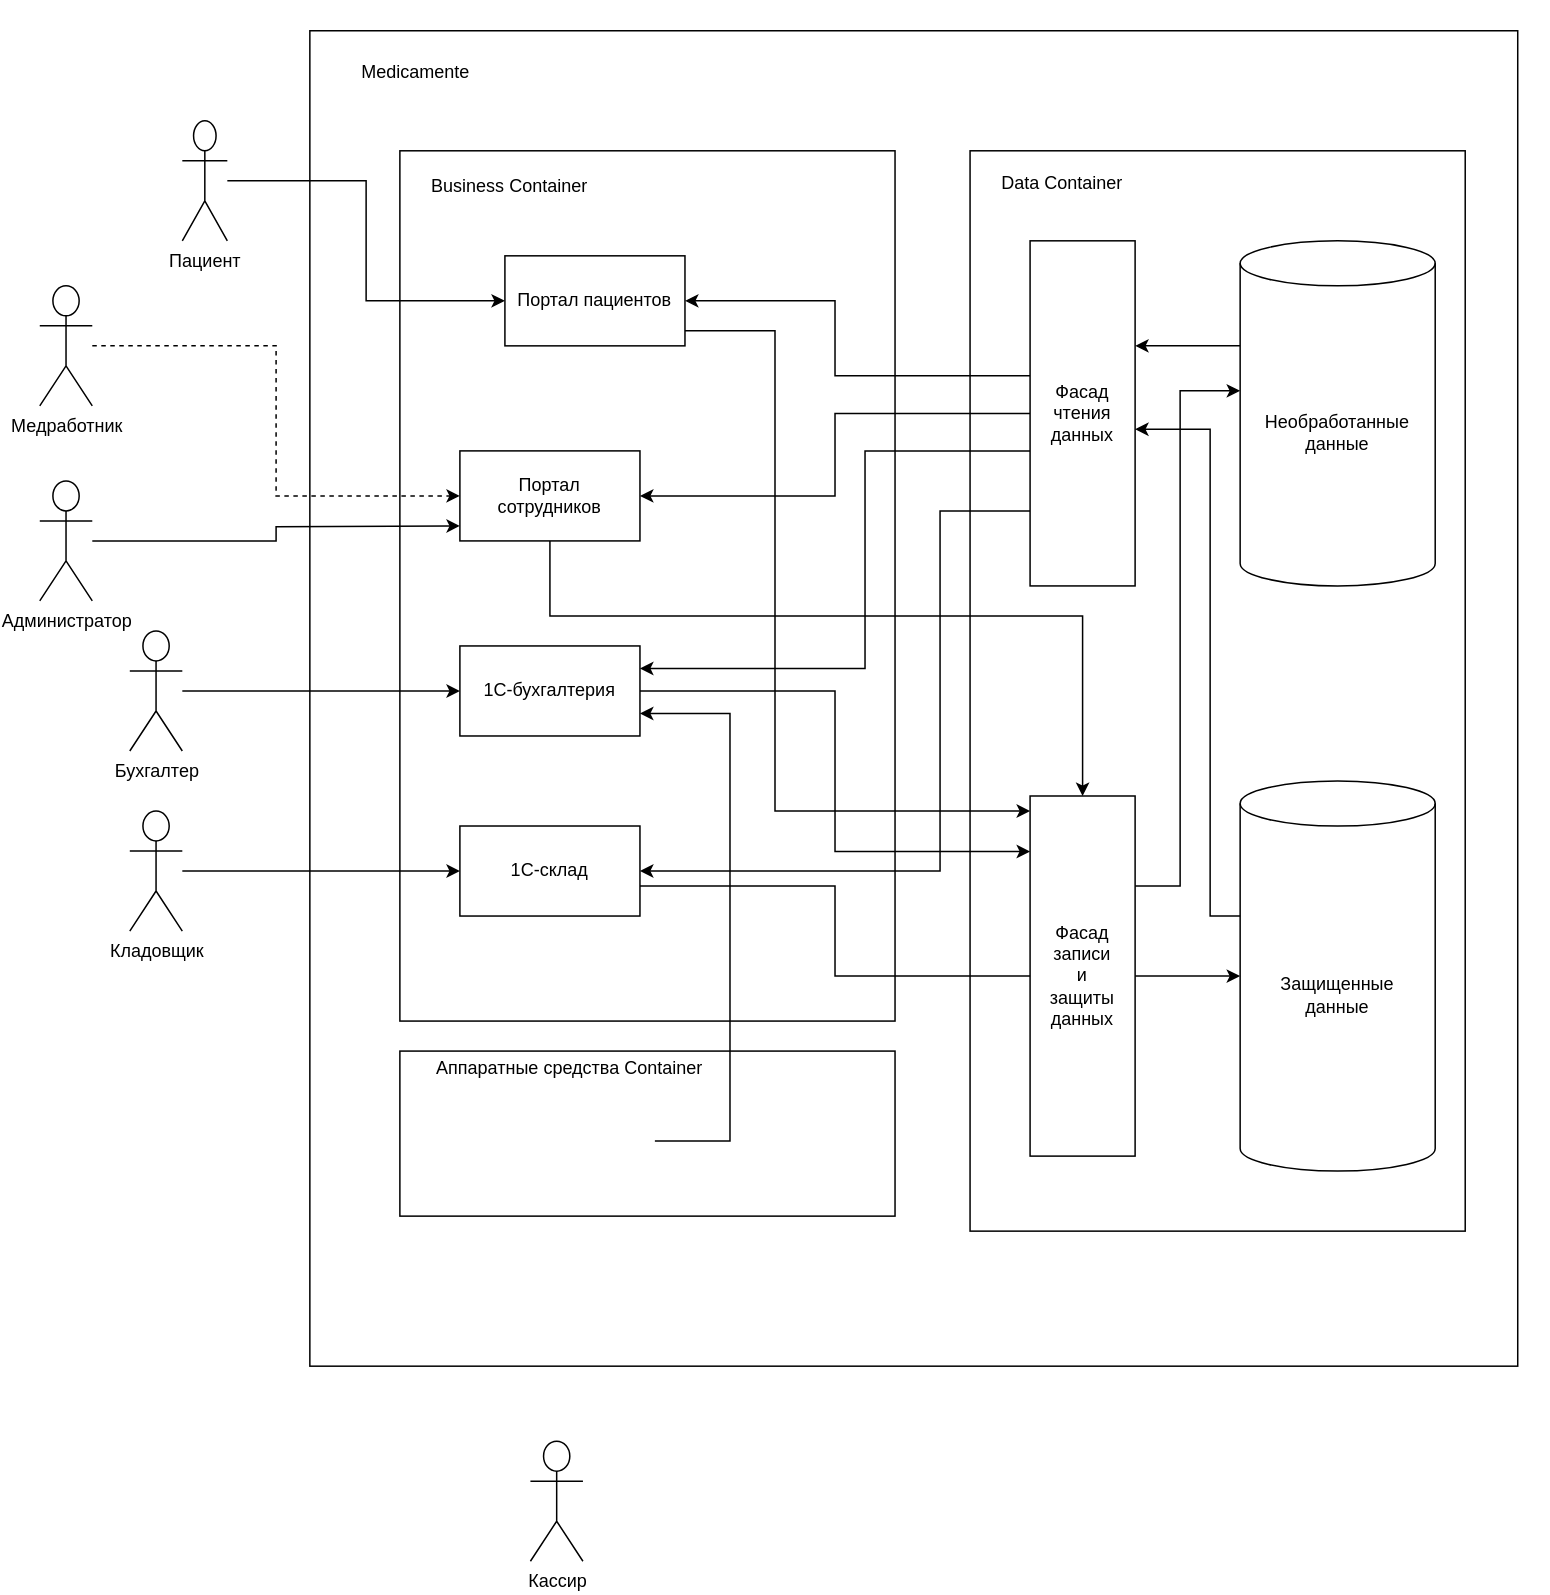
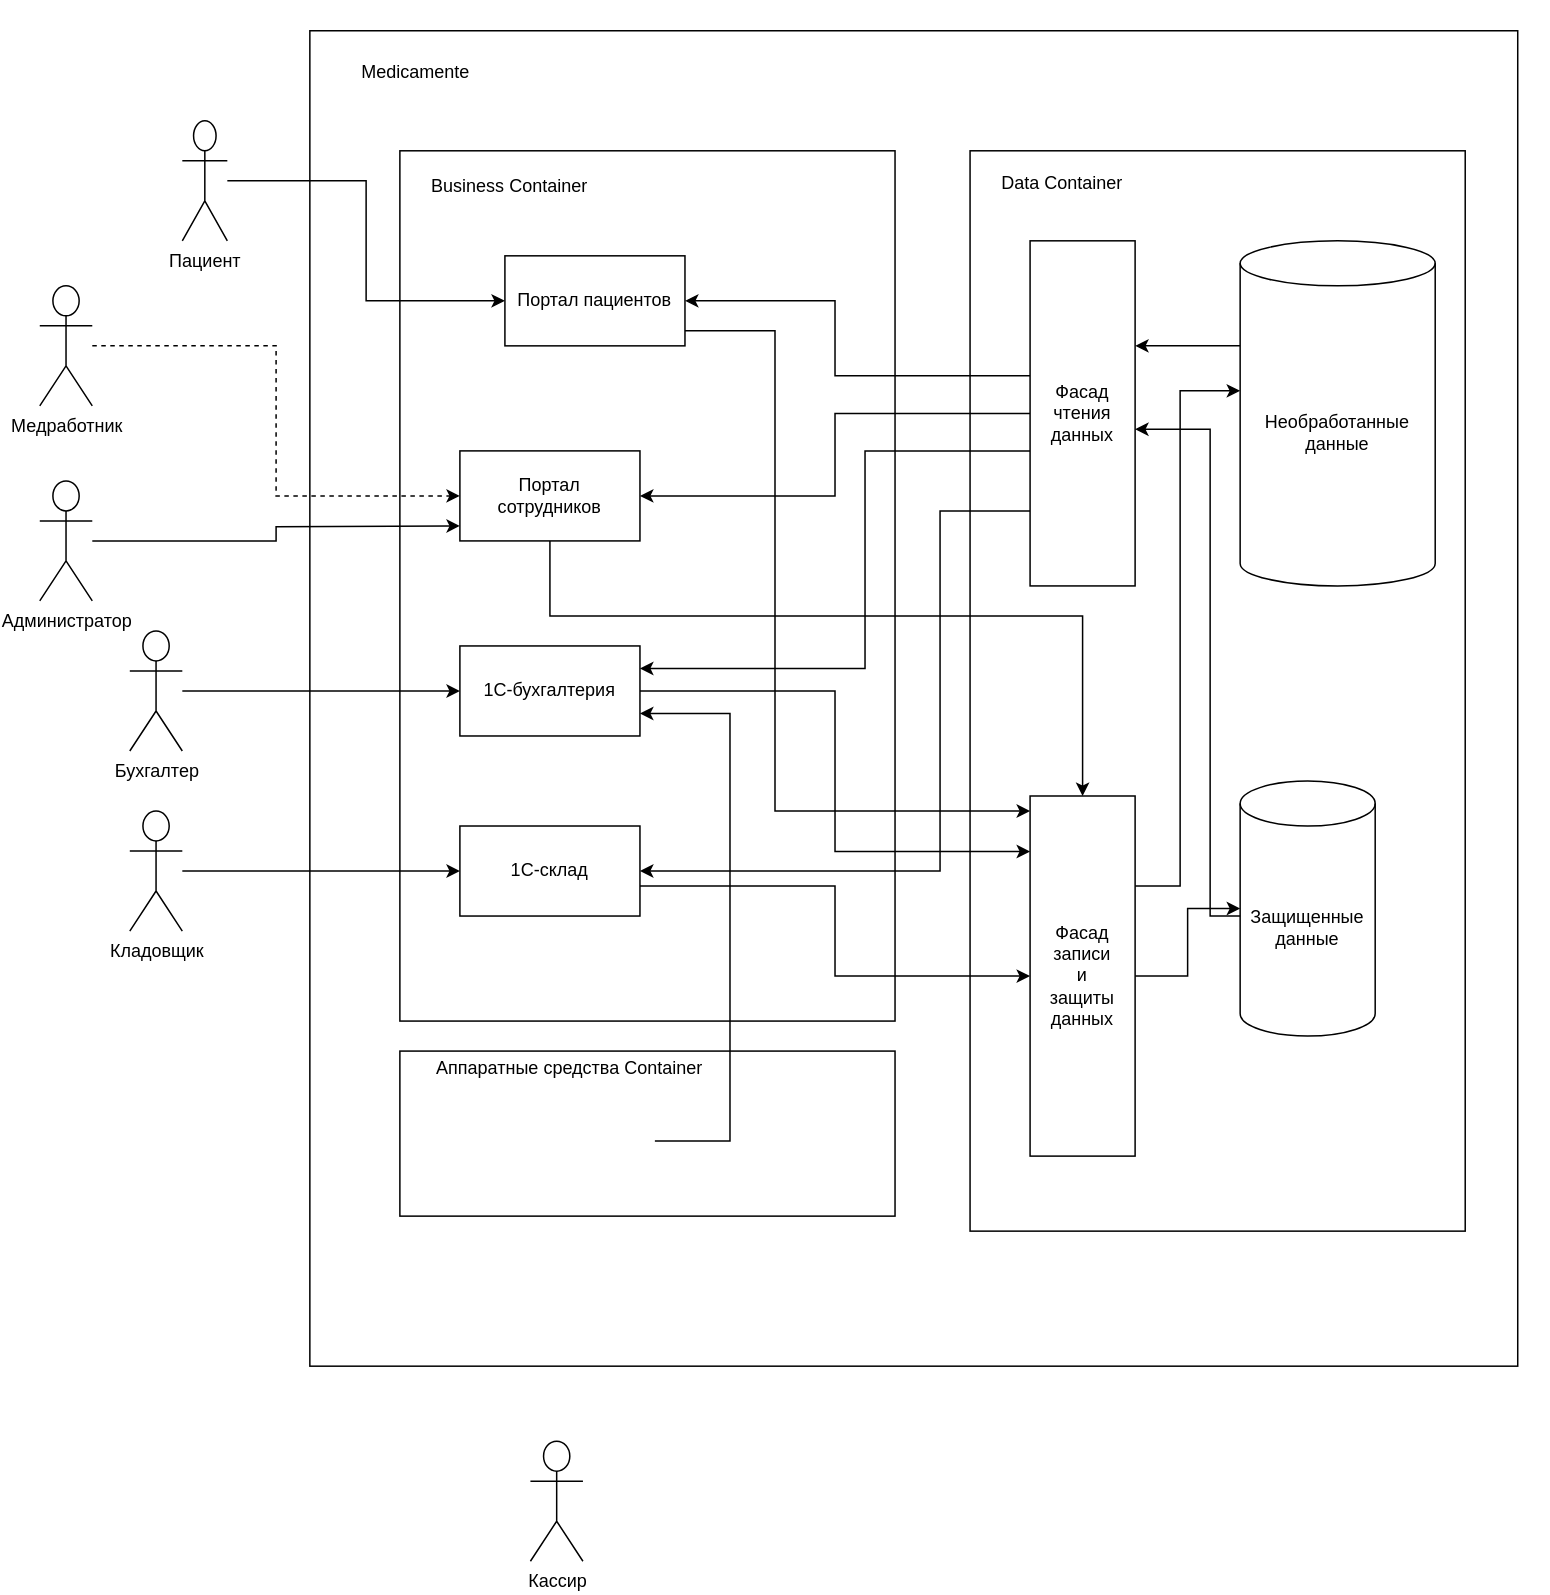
edge "1С-склад" -- "Фасад записи и защиты данных": arrowhead none -> classic
node "Защищенные данные": size 195x390 -> 135x255
